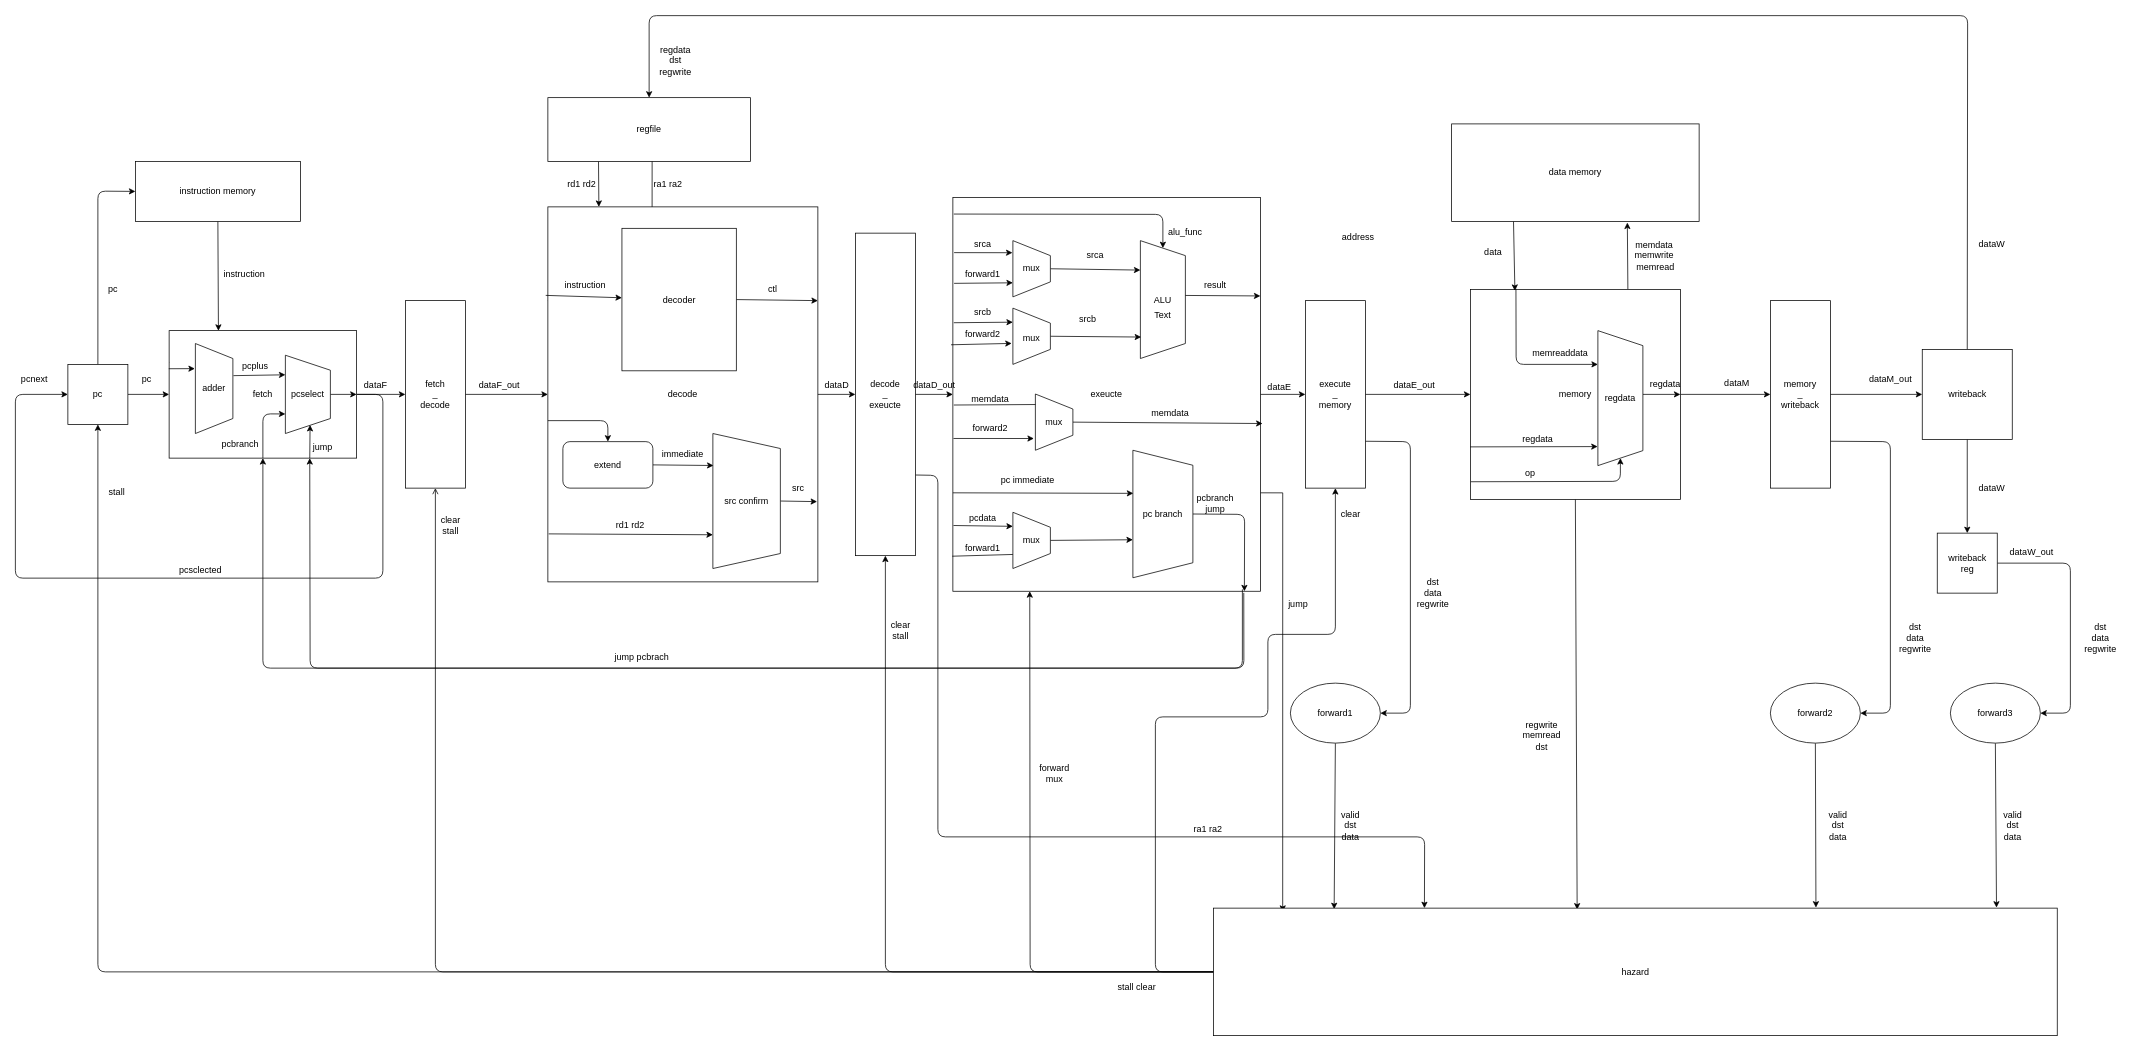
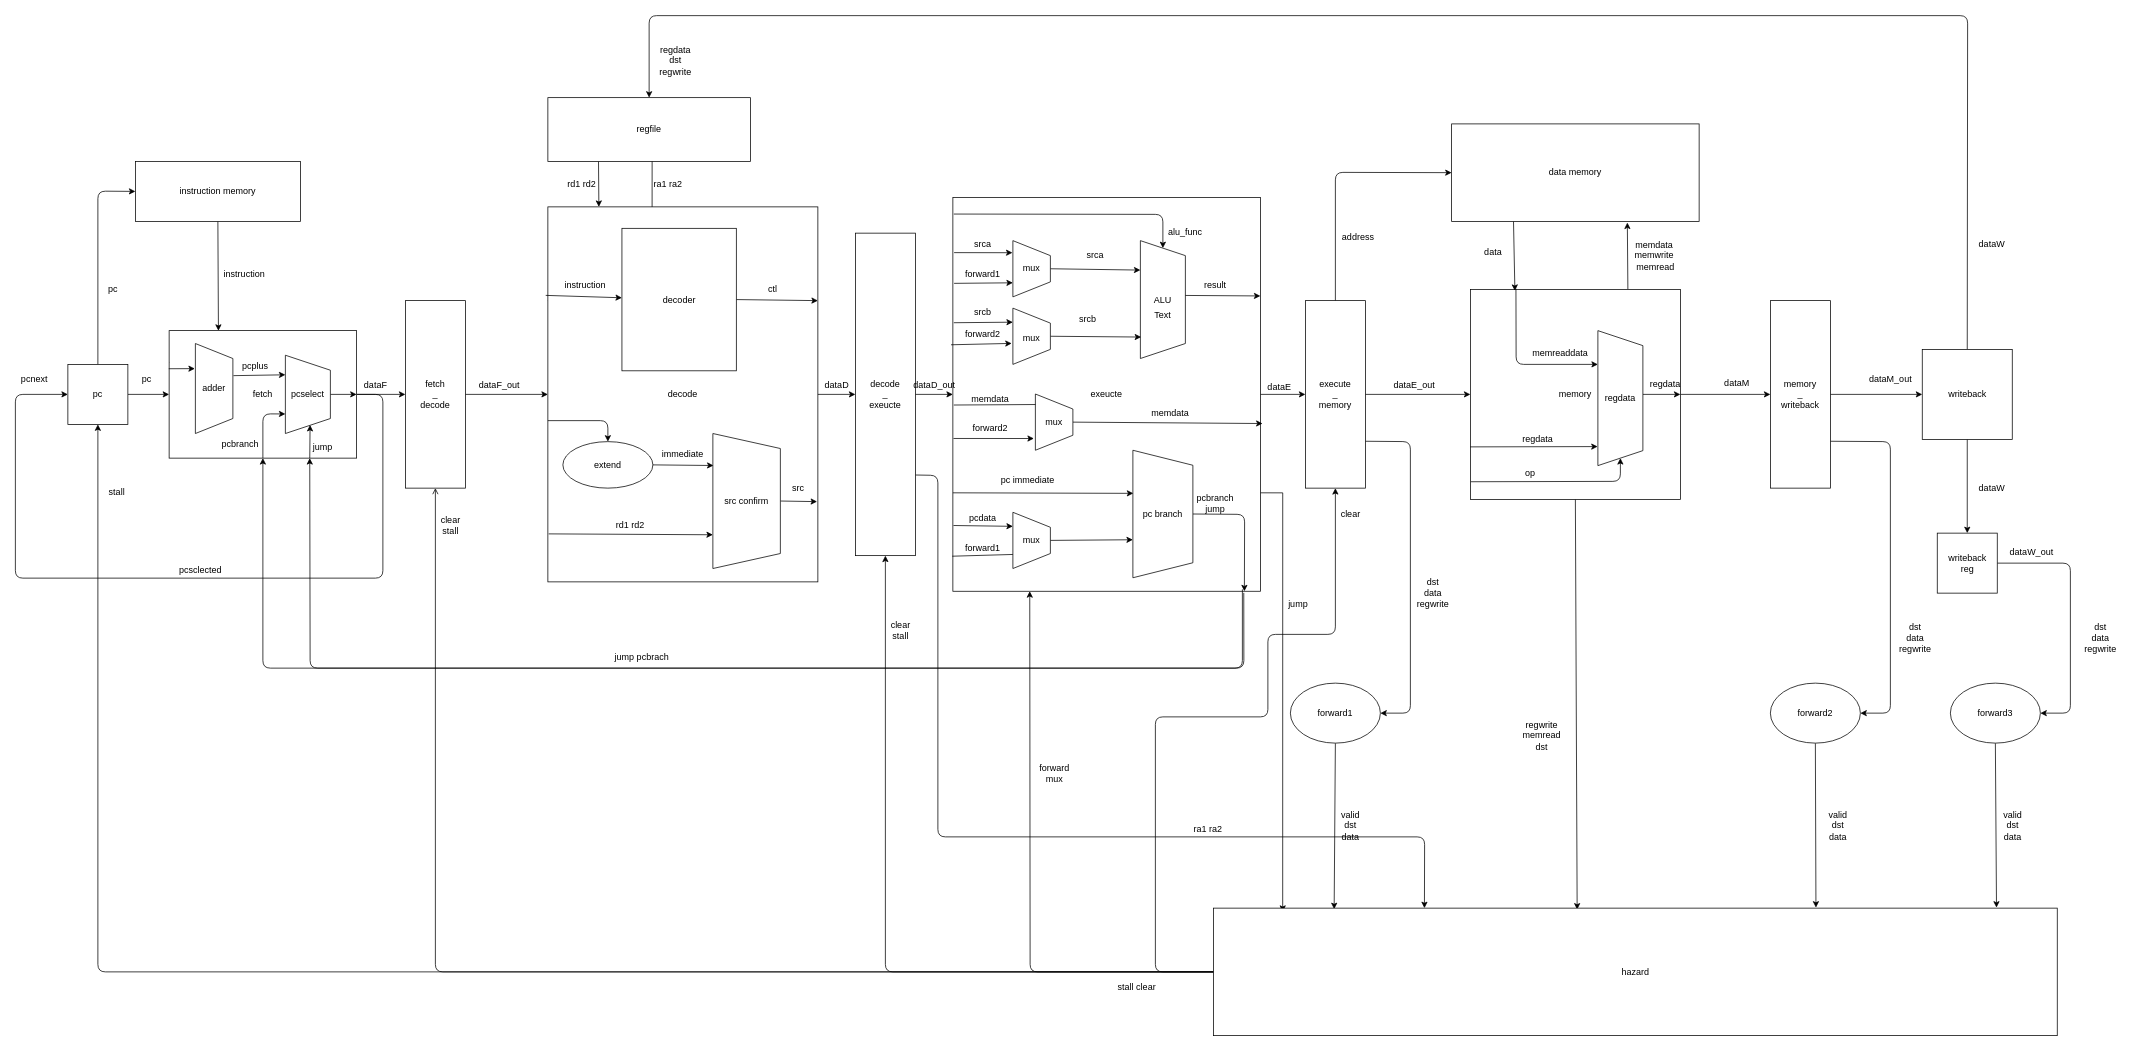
edge "execute _ memory" -> "data memory": added
node "extend": shape rounded rectangle -> ellipse
